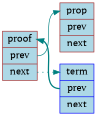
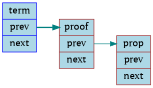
edge "proof" -> "term": removed
